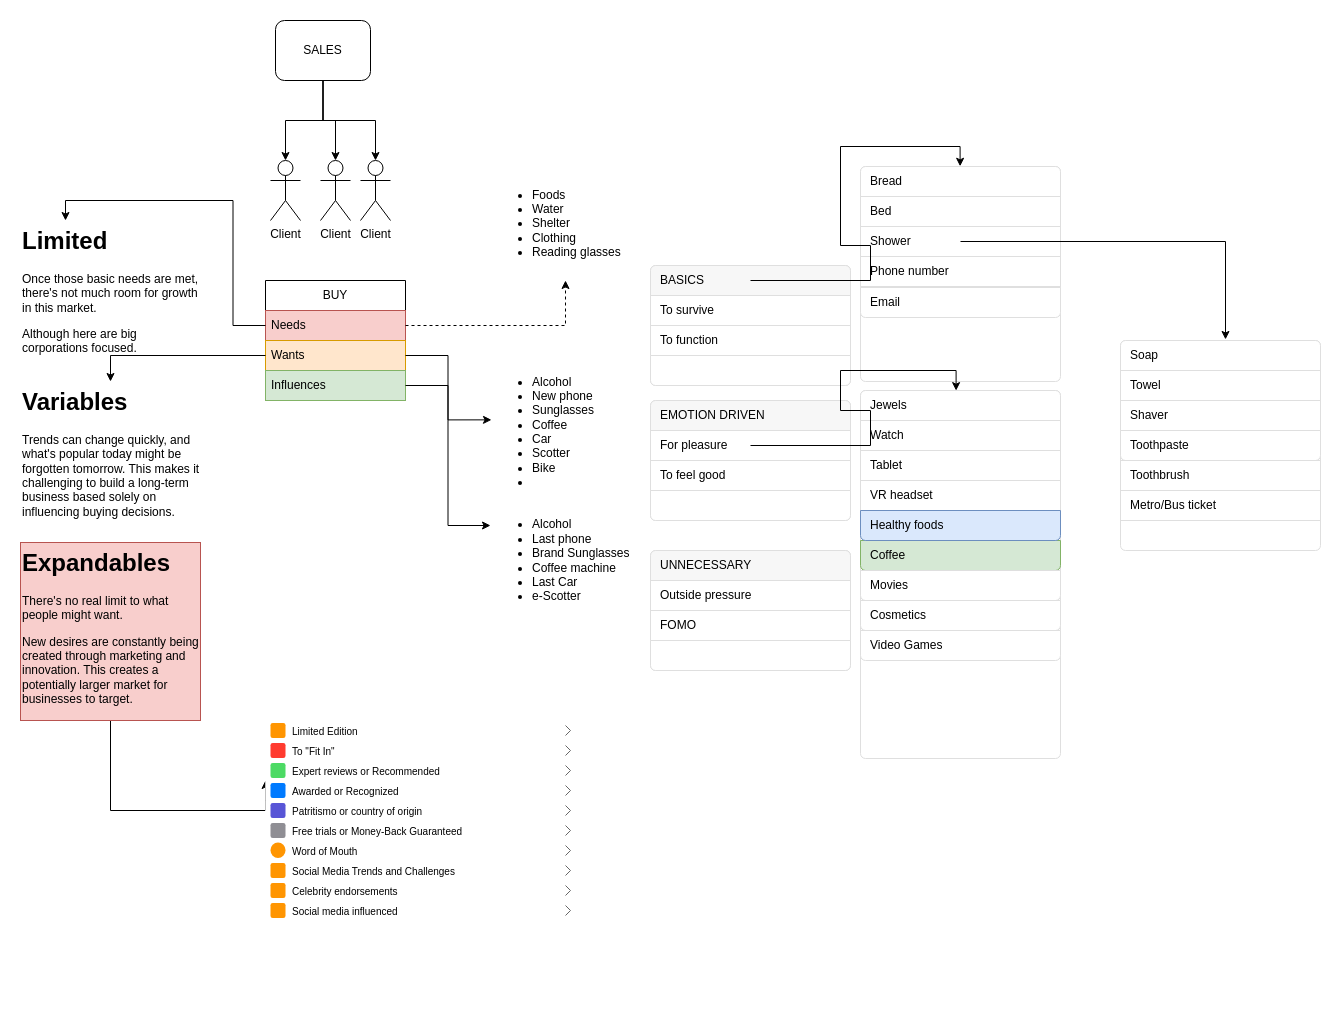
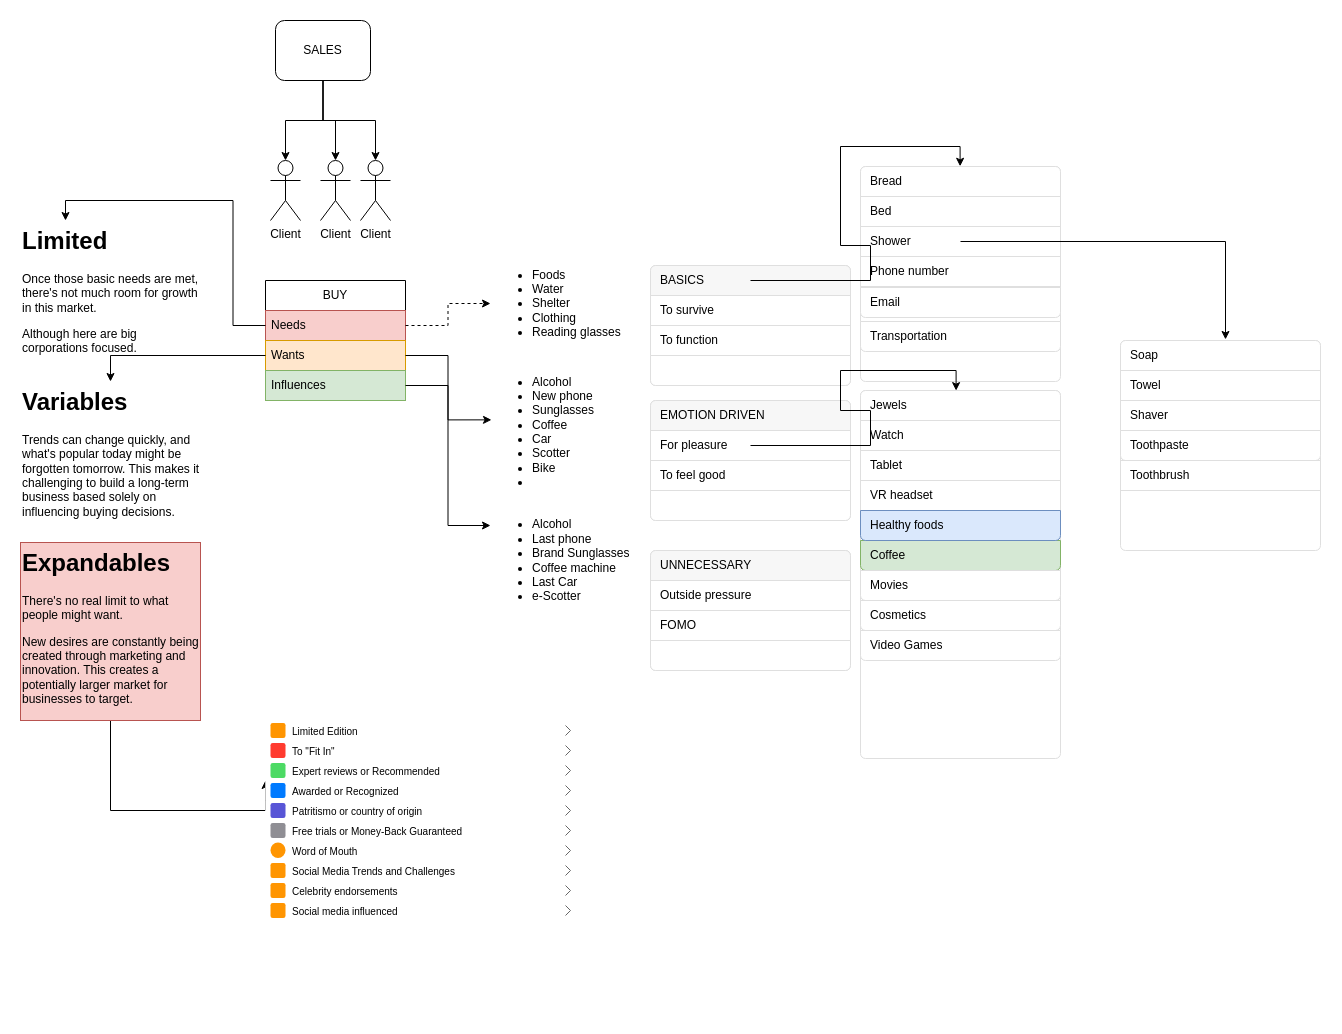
node "Foods Water Shelter Clothing Reading glasses": moved (566, 224) -> (566, 304)
node "Transportation": added
node "Metro/Bus ticket": removed
